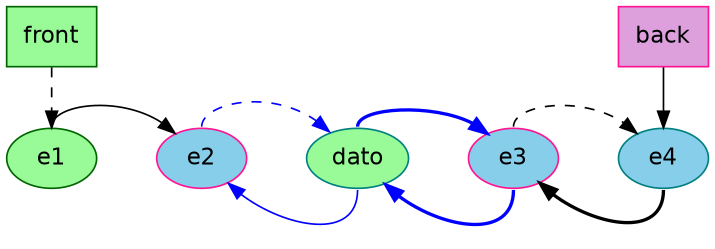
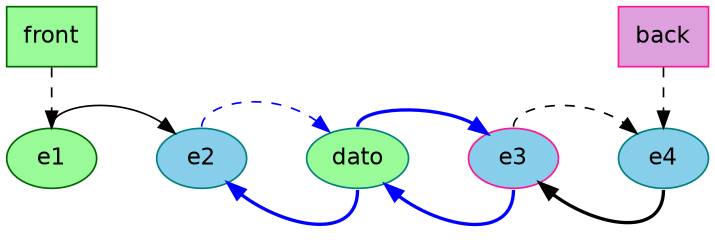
edge "back" -> "e4": style solid -> dashed
node "e2": color deeppink -> teal
edge "dato" -> "e2": style solid -> bold
